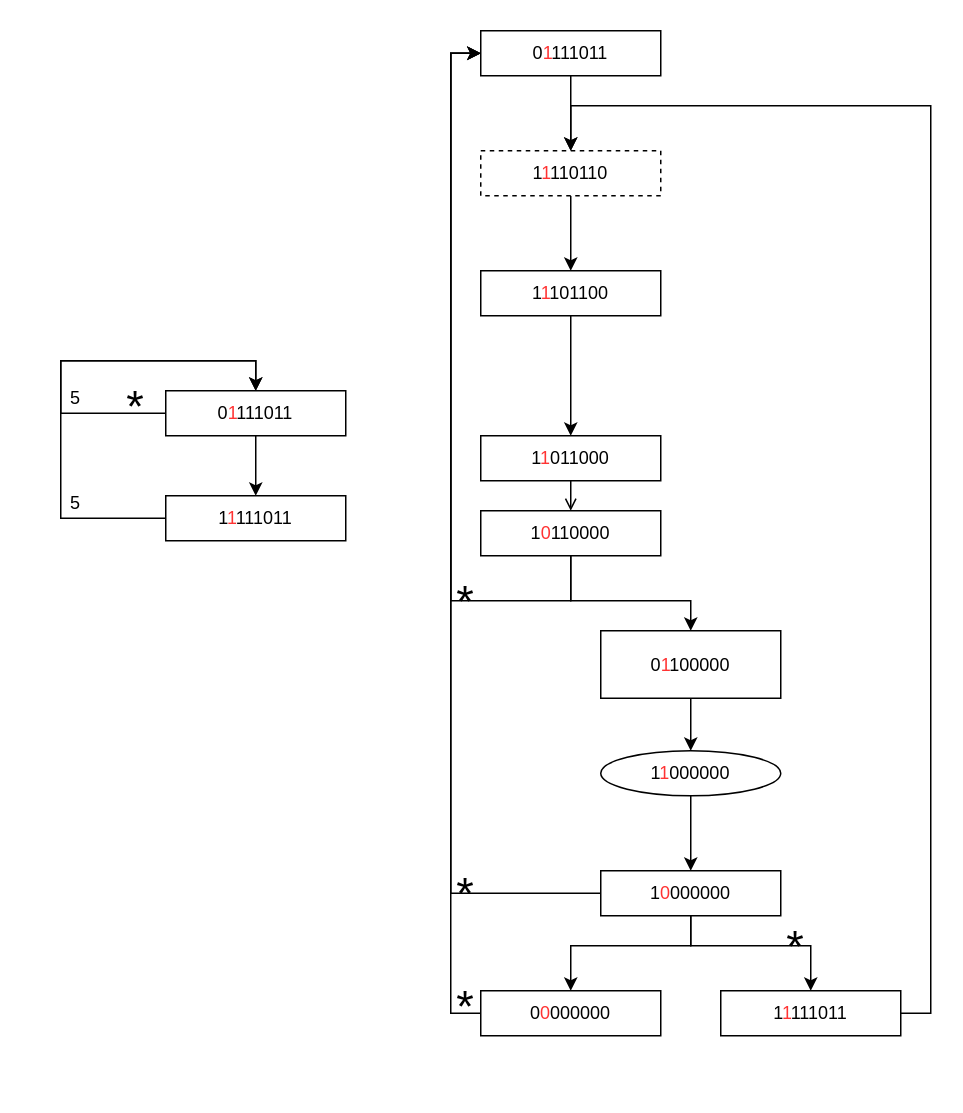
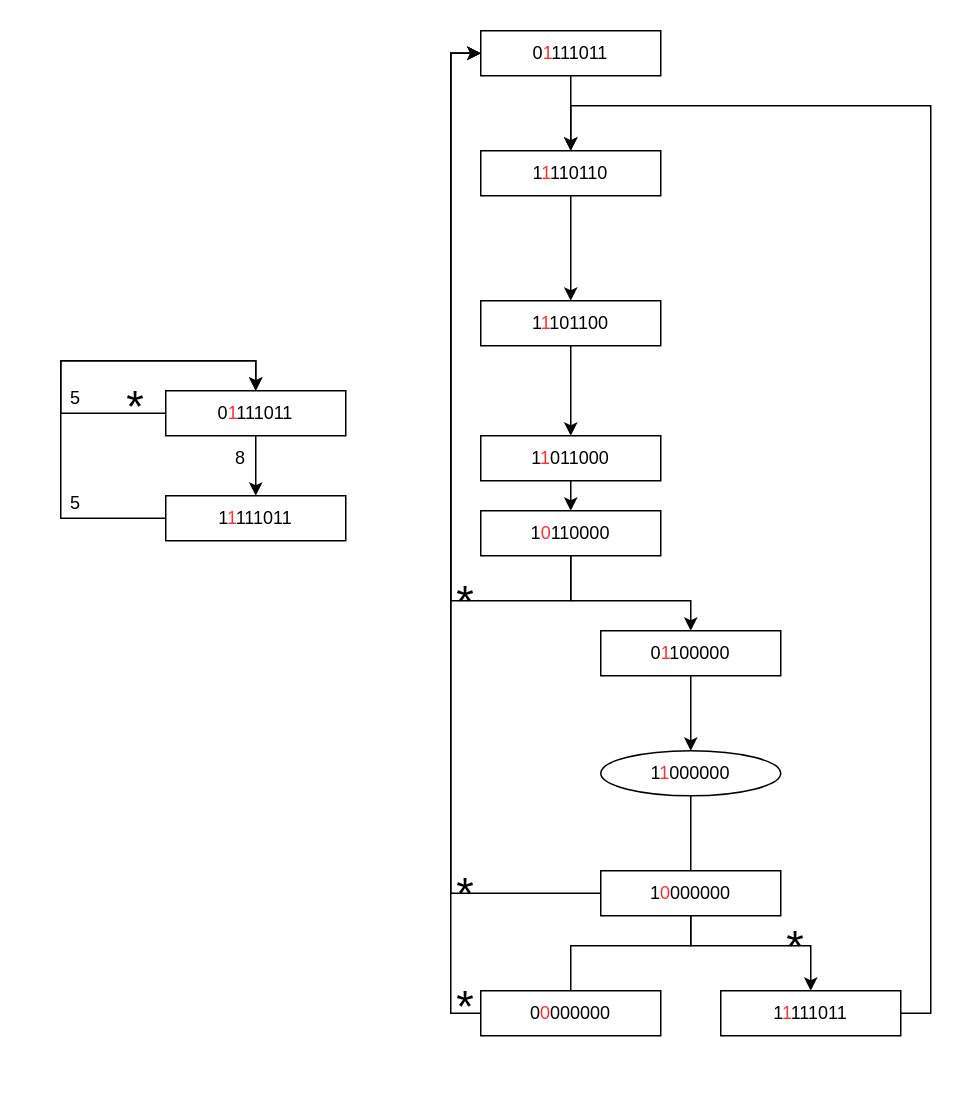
node "11110110": style dashed -> solid
node "11101100": moved (571, 293) -> (571, 323)
node "8": added
edge "11011000" -> "10110000": arrowhead open -> classic
node "01100000": size 180x68 -> 180x45
edge "11000000" -> "10000000": arrowhead classic -> none
edge "10000000" -> "00000000": arrowhead classic -> none
